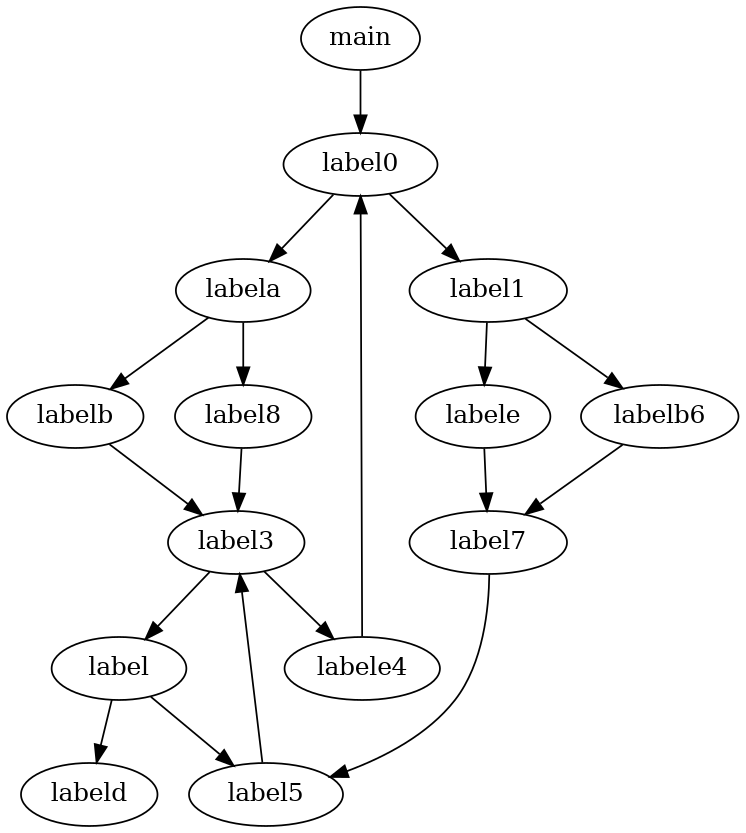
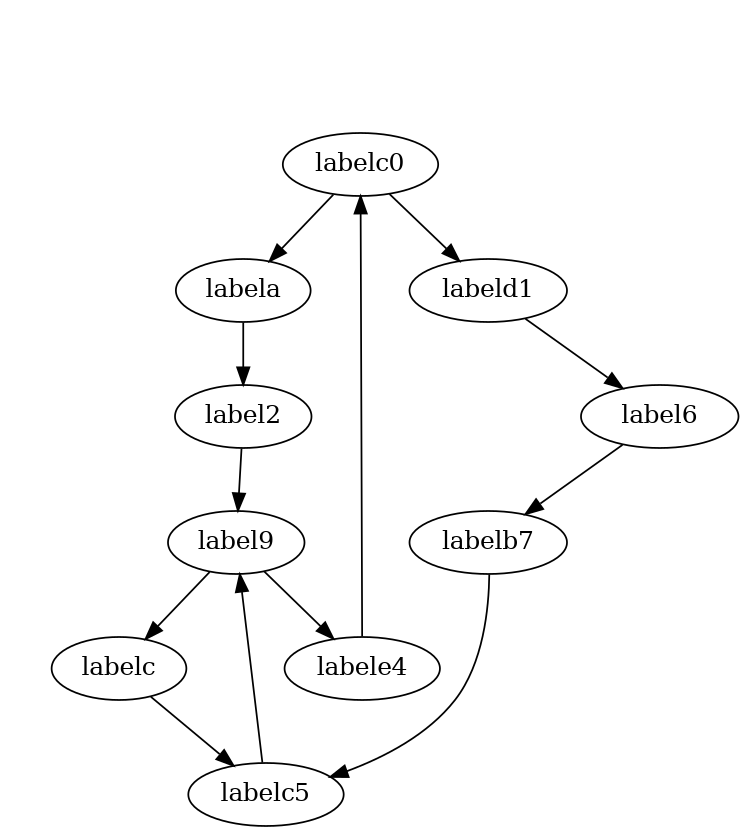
node "main": removed
node "label0": label "label0" -> "labelc0"
node "label1": label "label1" -> "labeld1"
node "labelb": removed
node "label8": label "label8" -> "label2"
node "labele": removed
node "labelb6": label "labelb6" -> "label6"
node "label3": label "label3" -> "label9"
node "label7": label "label7" -> "labelb7"
node "label": label "label" -> "labelc"
node "labeld": removed
node "label5": label "label5" -> "labelc5"
